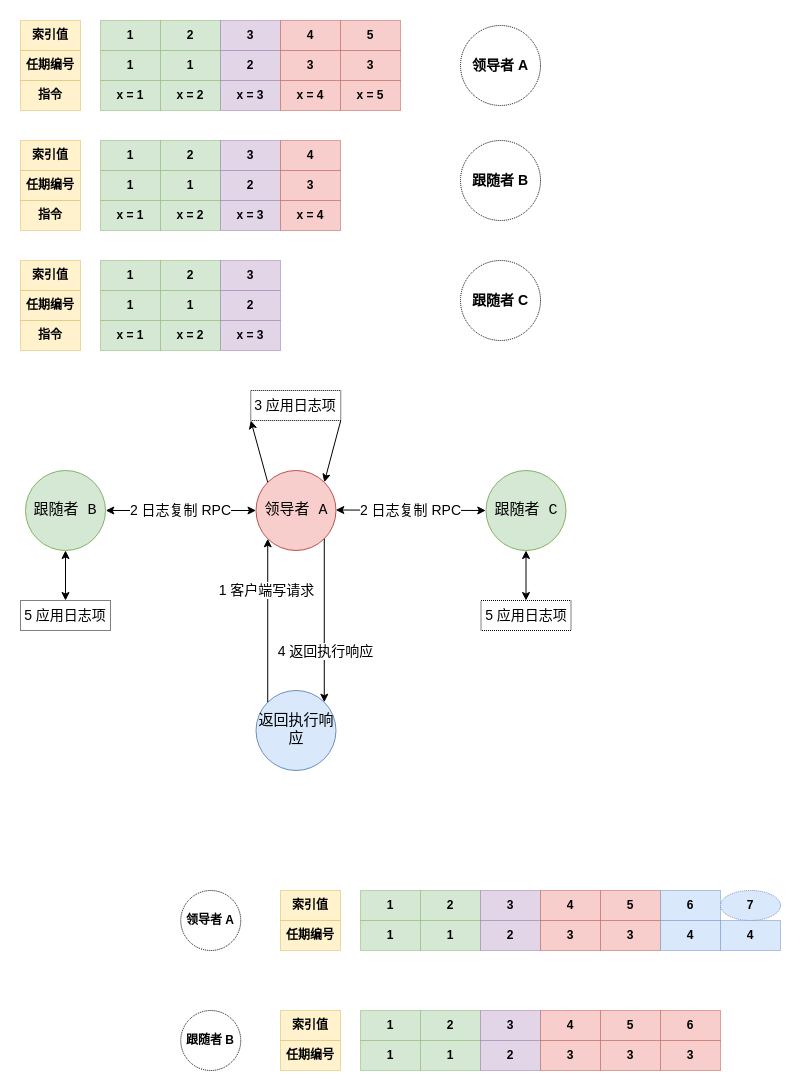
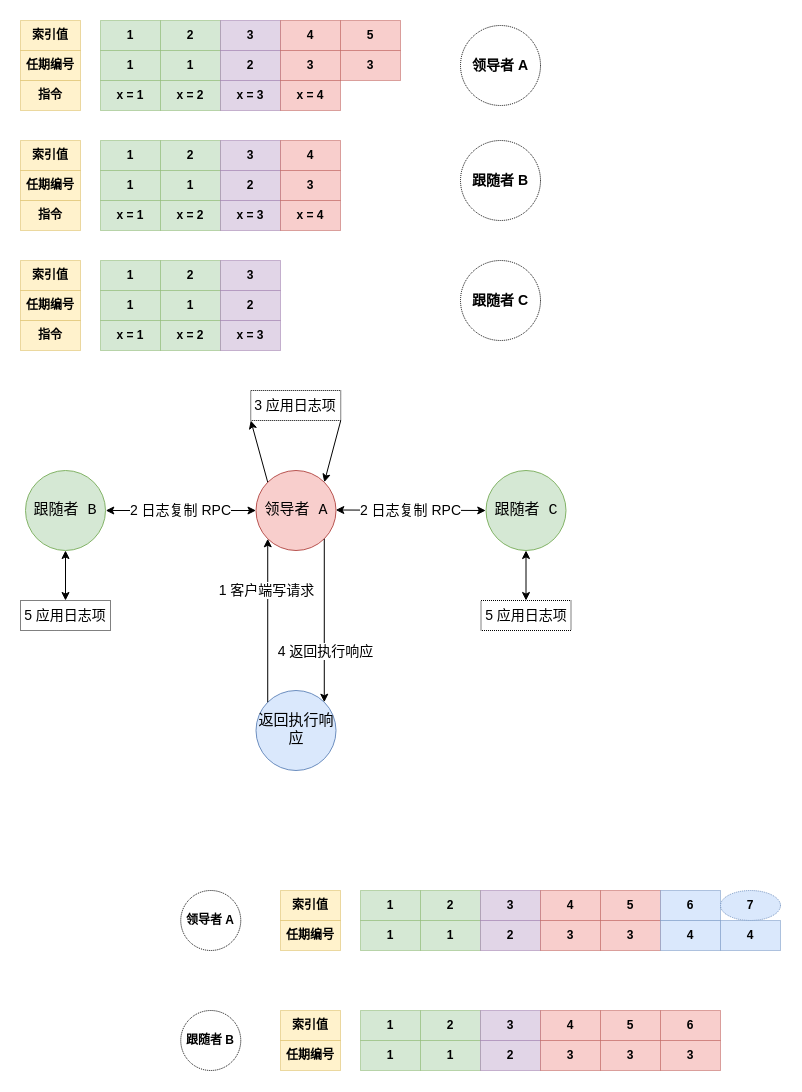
node "x = 5": removed
